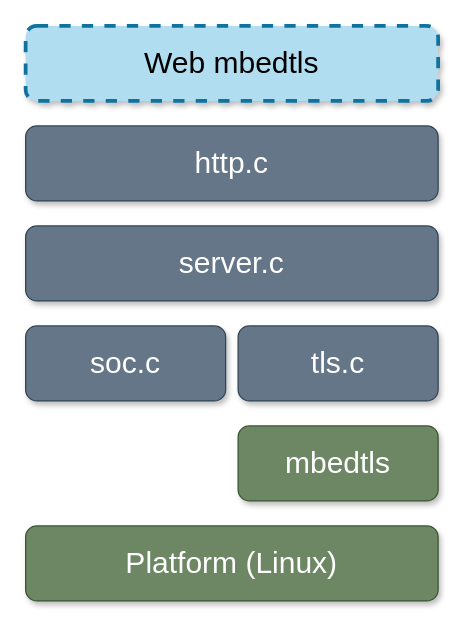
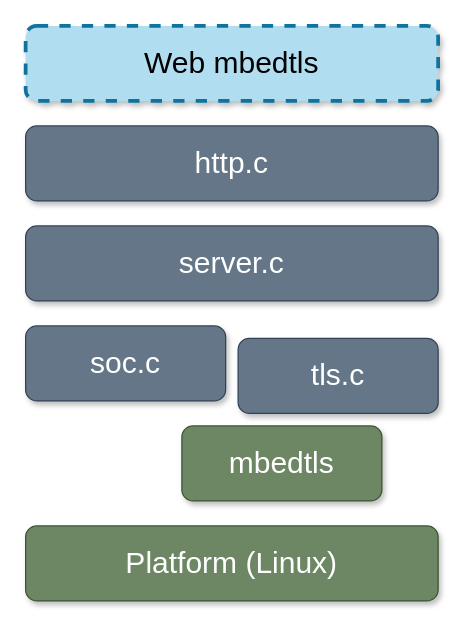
node "tls.c": moved (338, 363) -> (338, 376)
node "mbedtls": moved (338, 463) -> (282, 463)
